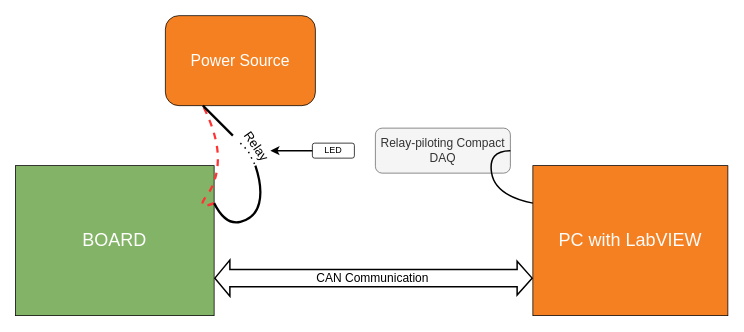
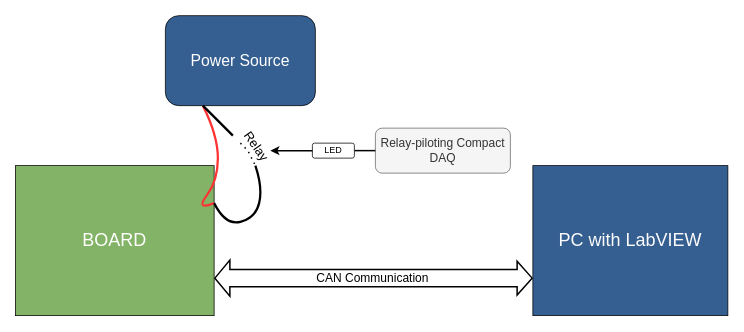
node "Power Source": fillcolor #f58021 -> #365f91
edge "LED" -- "Relay-piloting Compact DAQ": added
edge "Power Source" -- "BOARD": style dashed -> solid
edge "Relay-piloting Compact DAQ" -- "PC with LabVIEW": removed
node "PC with LabVIEW": fillcolor #f58021 -> #365f91
